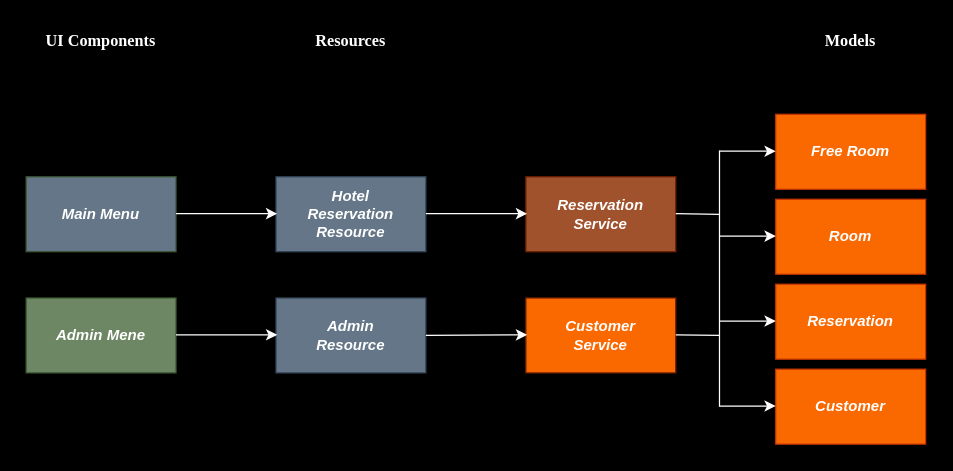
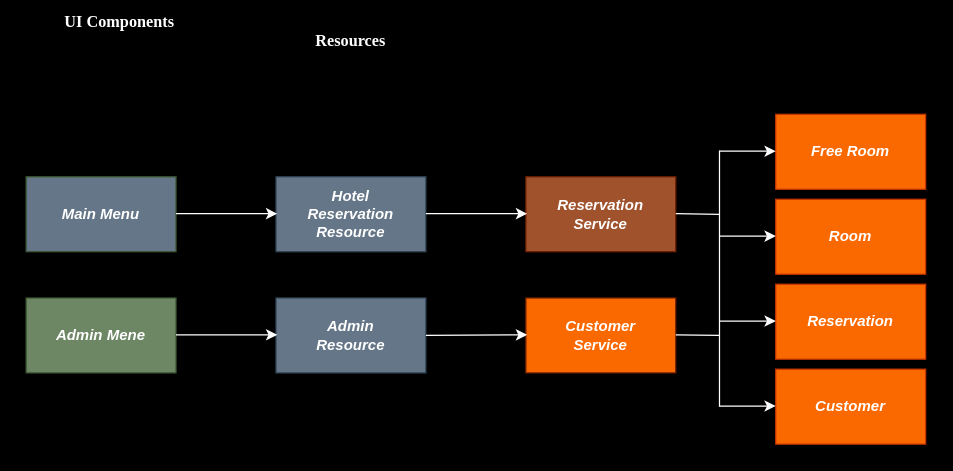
node "UI Components": moved (101, 40) -> (119, 21)
node "Models": removed
